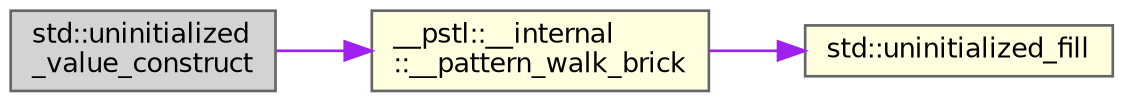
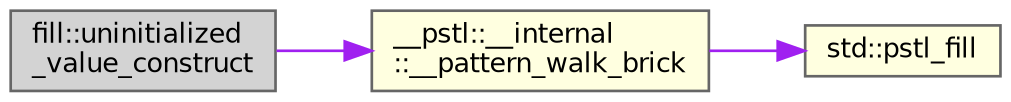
node "std::uninitialized _value_construct": label "std::uninitialized _value_construct" -> "fill::uninitialized _value_construct"
node "std::uninitialized_fill": label "std::uninitialized_fill" -> "std::pstl_fill"
